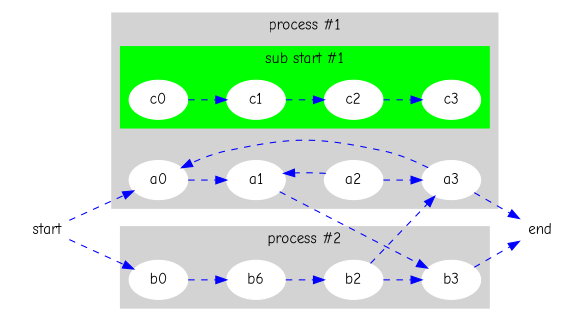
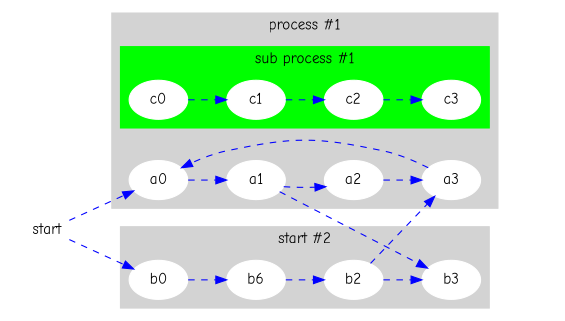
cluster "sub start #1": label "sub start #1" -> "sub process #1"
edge "a2" -> "a1": reversed
node "end": removed
cluster "process #2": label "process #2" -> "start #2"
